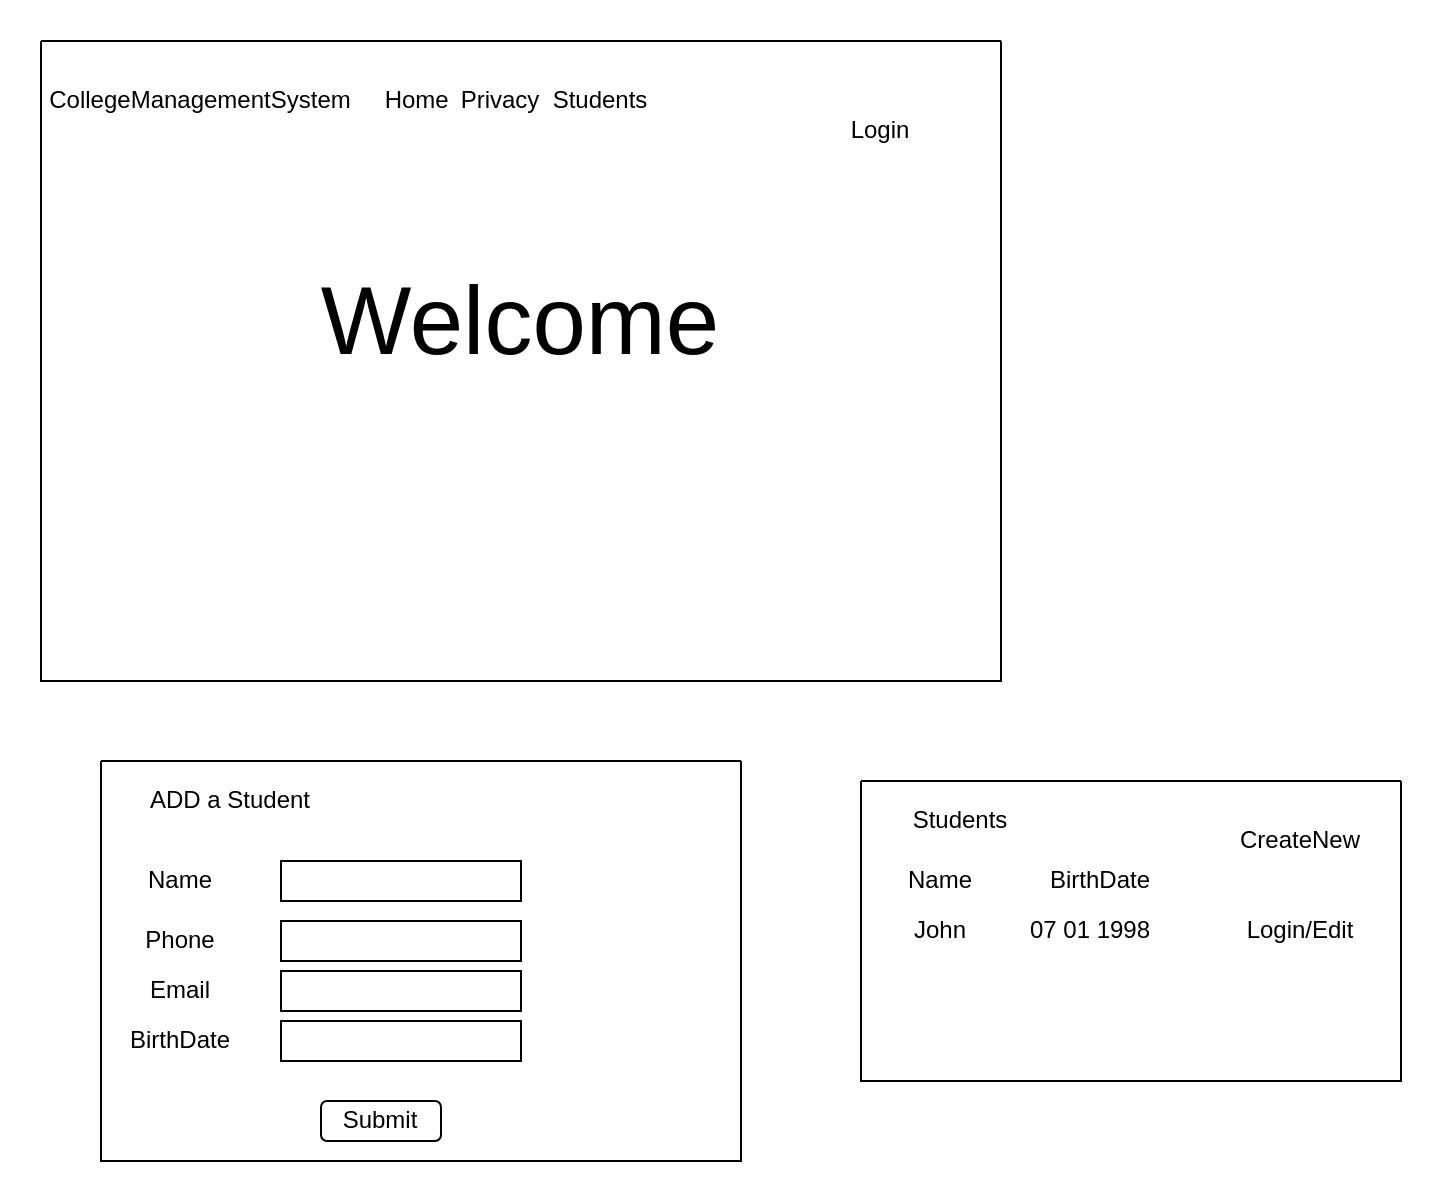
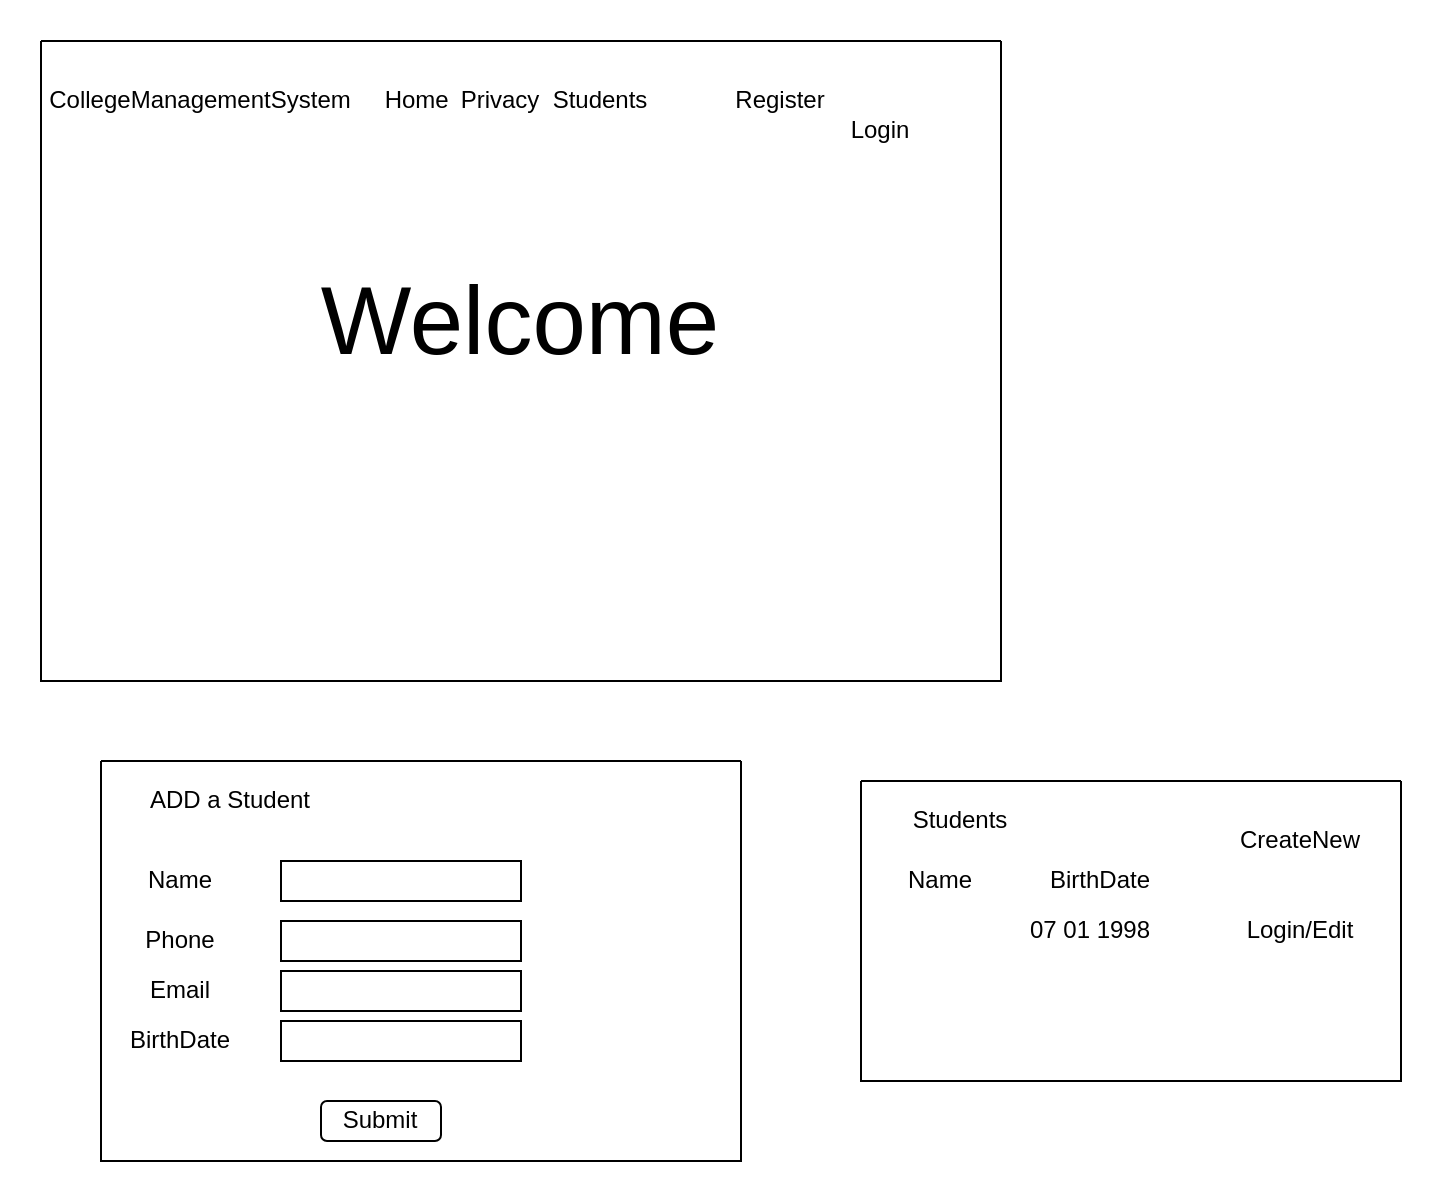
node "Register": added
node "John": removed
